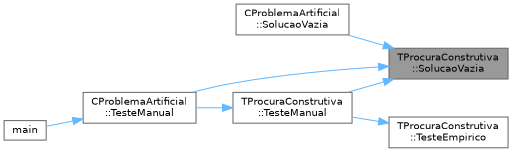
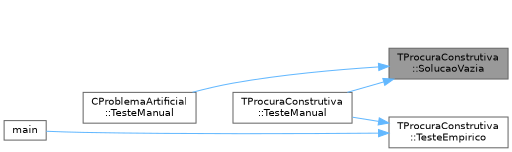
node "CProblemaArtificial ::SolucaoVazia": removed
edge "CProblemaArtificial ::TesteManual" -> "TProcuraConstrutiva ::TesteManual": removed
edge "main" -> "CProblemaArtificial ::TesteManual": now "main" -> "TProcuraConstrutiva ::TesteEmpirico"
